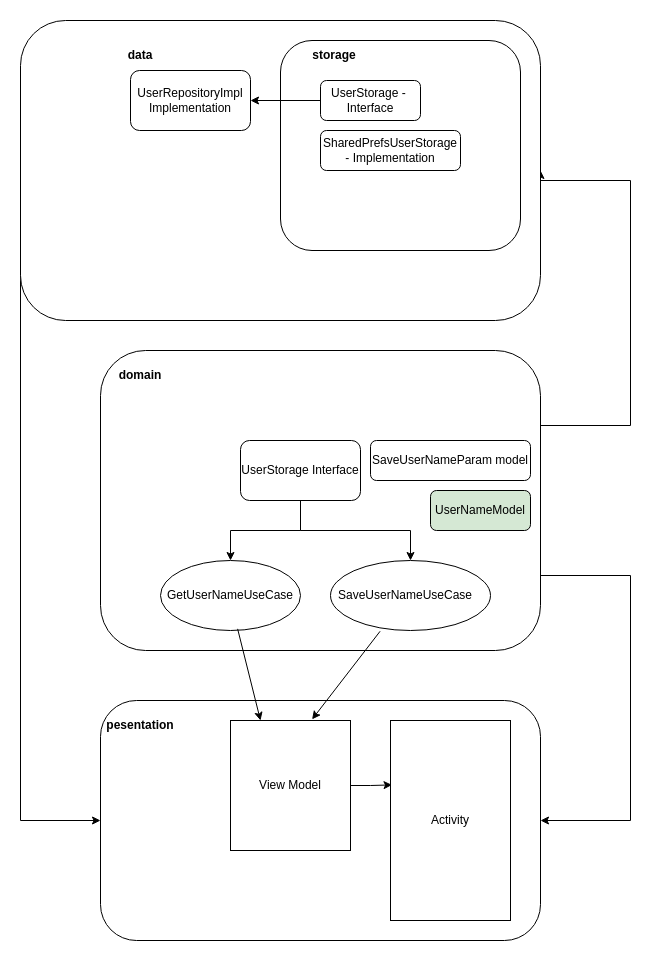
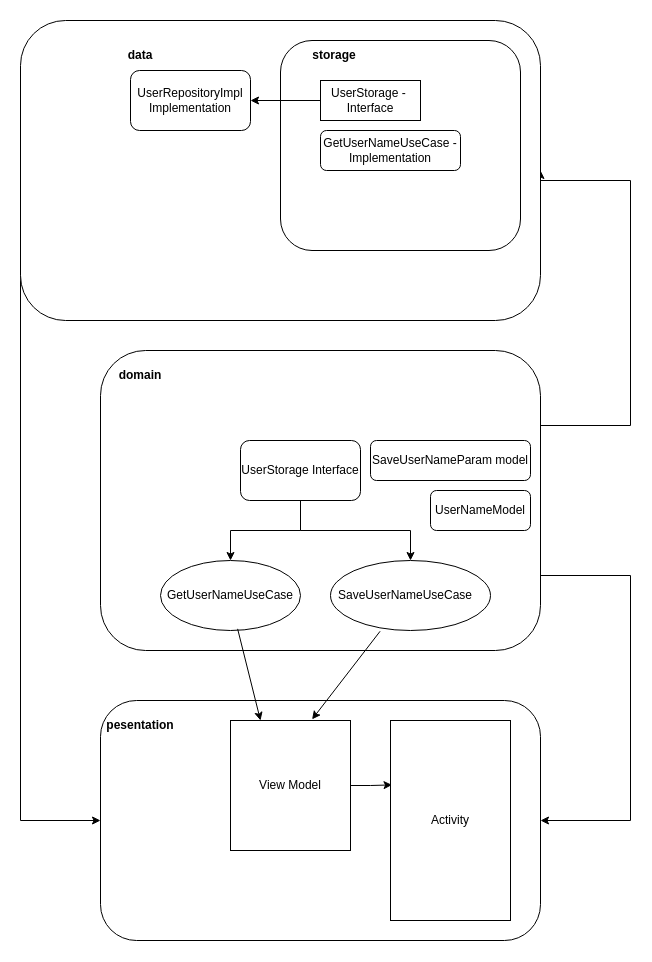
node "UserStorage - Interface": shape rounded rectangle -> rectangle
node "SharedPrefsUserStorage - Implementation": label "SharedPrefsUserStorage - Implementation" -> "GetUserNameUseCase - Implementation"
node "UserNameModel": fillcolor #d5e8d4 -> #ffffff
